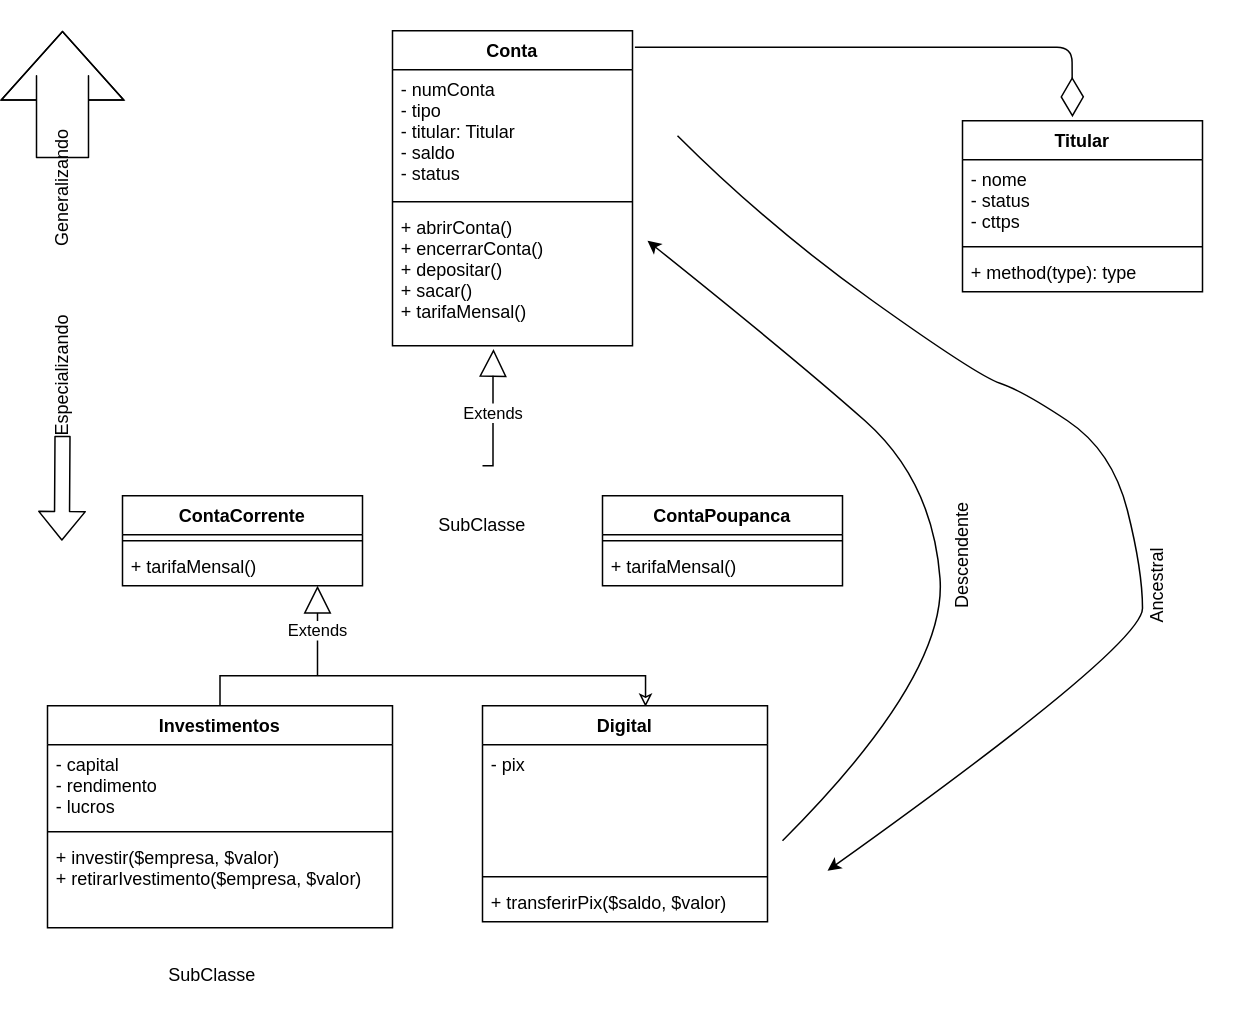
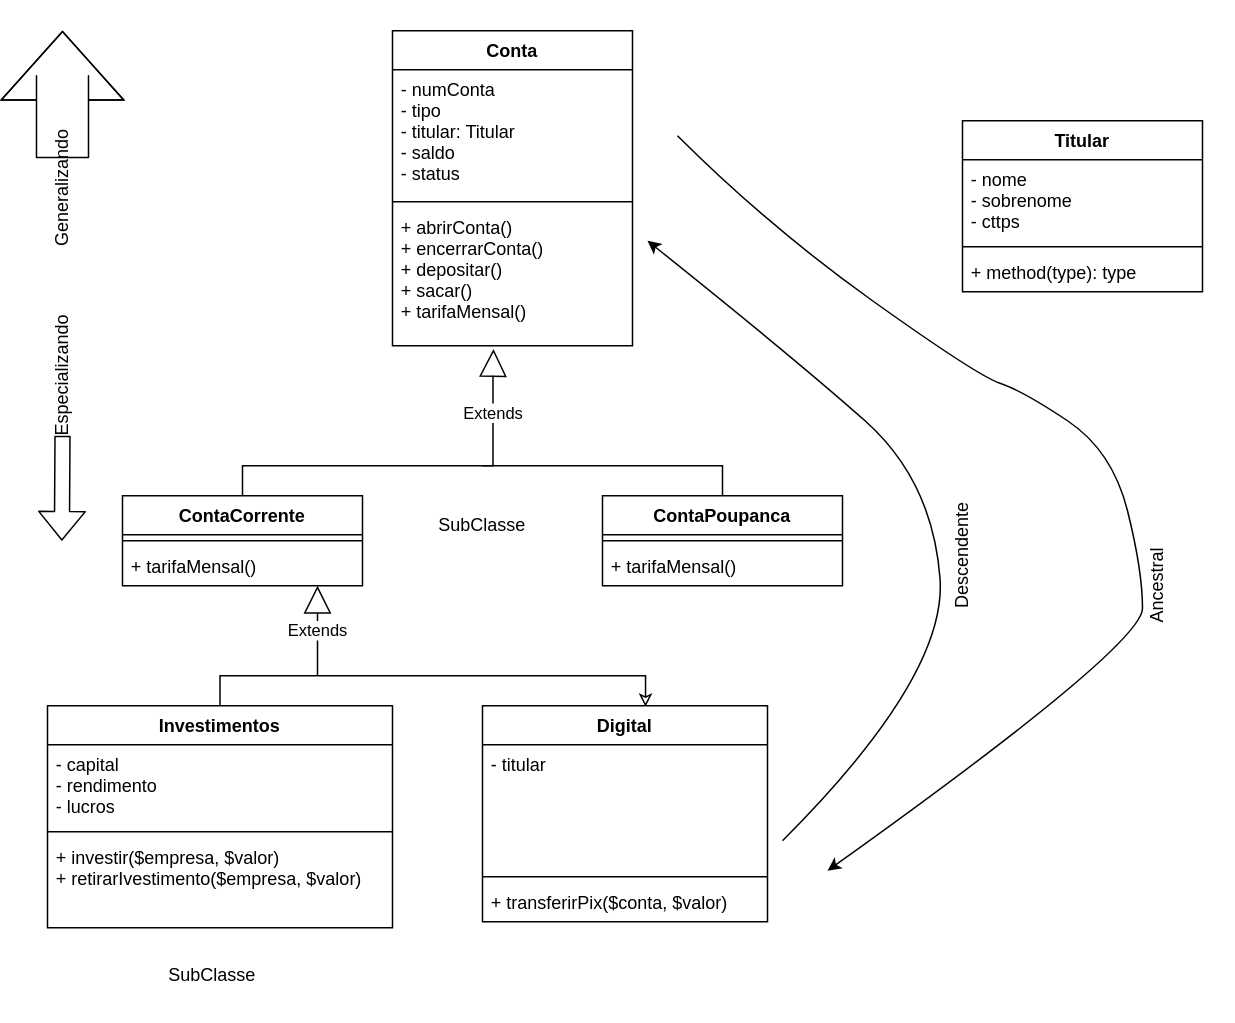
edge "Conta" -> "Titular": removed
node "- nome - status - cttps": label "- nome - status - cttps" -> "- nome - sobrenome - cttps"
edge "ContaCorrente" -- "ContaPoupanca": added
node "- pix": label "- pix" -> "- titular"
node "+ transferirPix($saldo, $valor)": label "+ transferirPix($saldo, $valor)" -> "+ transferirPix($conta, $valor)"
